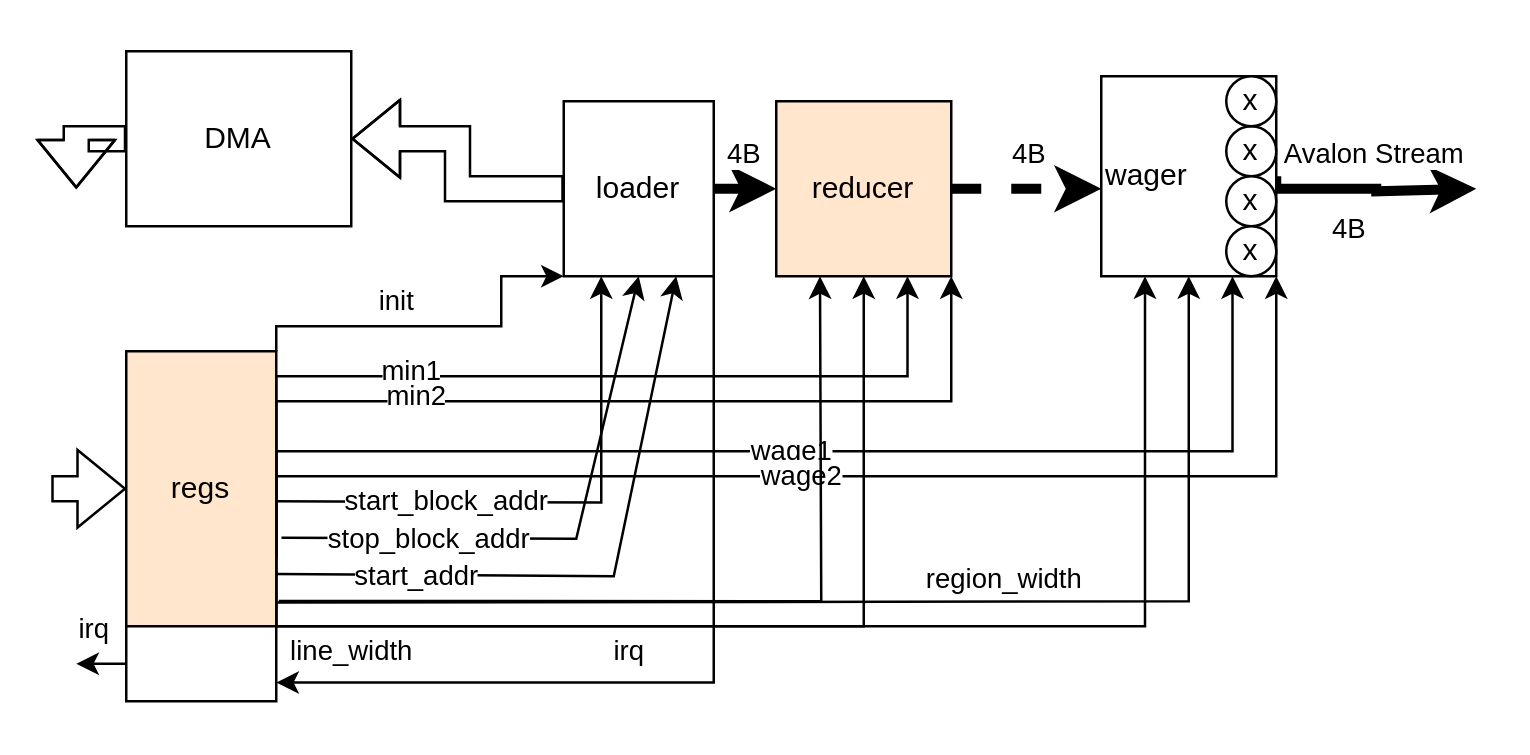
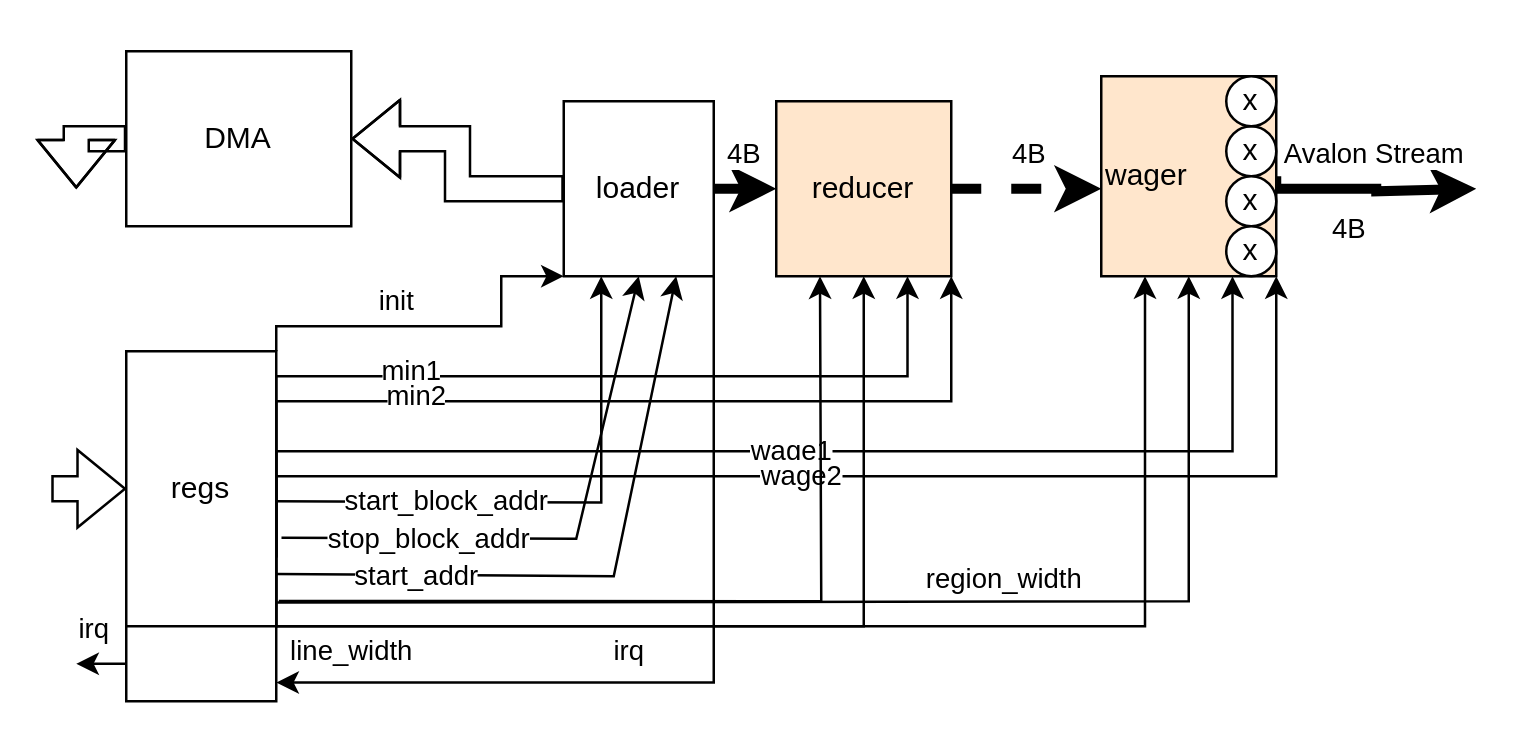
node "wager": fillcolor #ffffff -> #ffe6cc
node "regs": fillcolor #ffe6cc -> #ffffff
